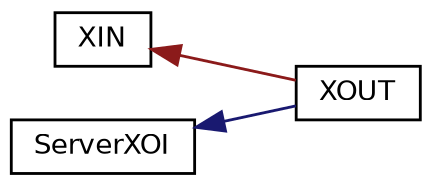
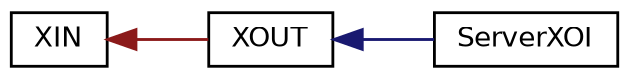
edge "XOUT" -> "ServerXOI": reversed
